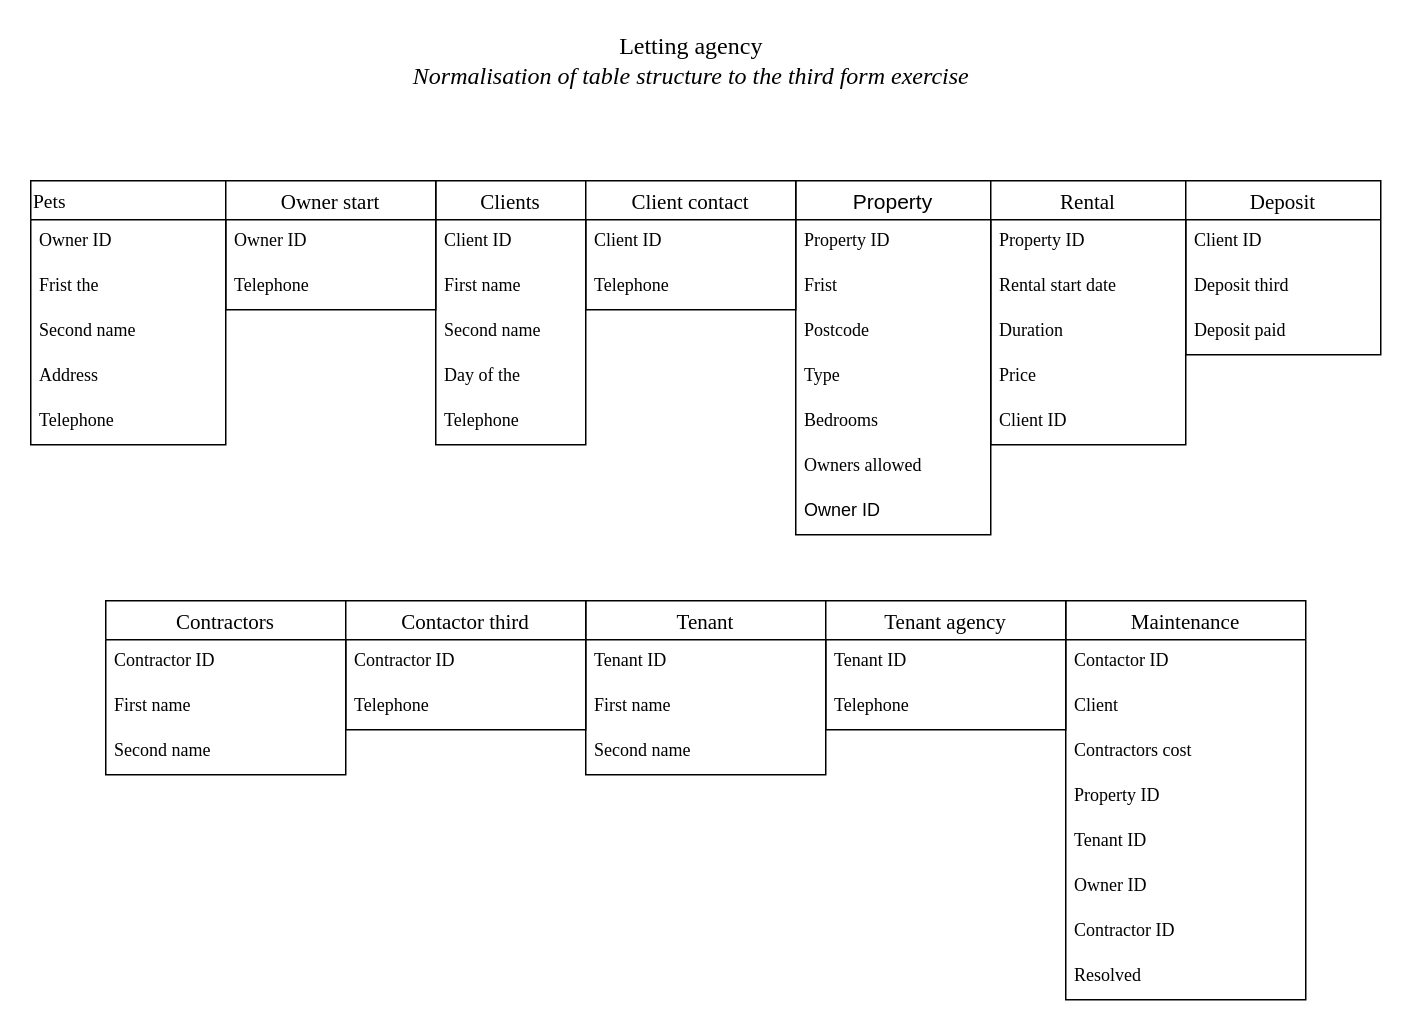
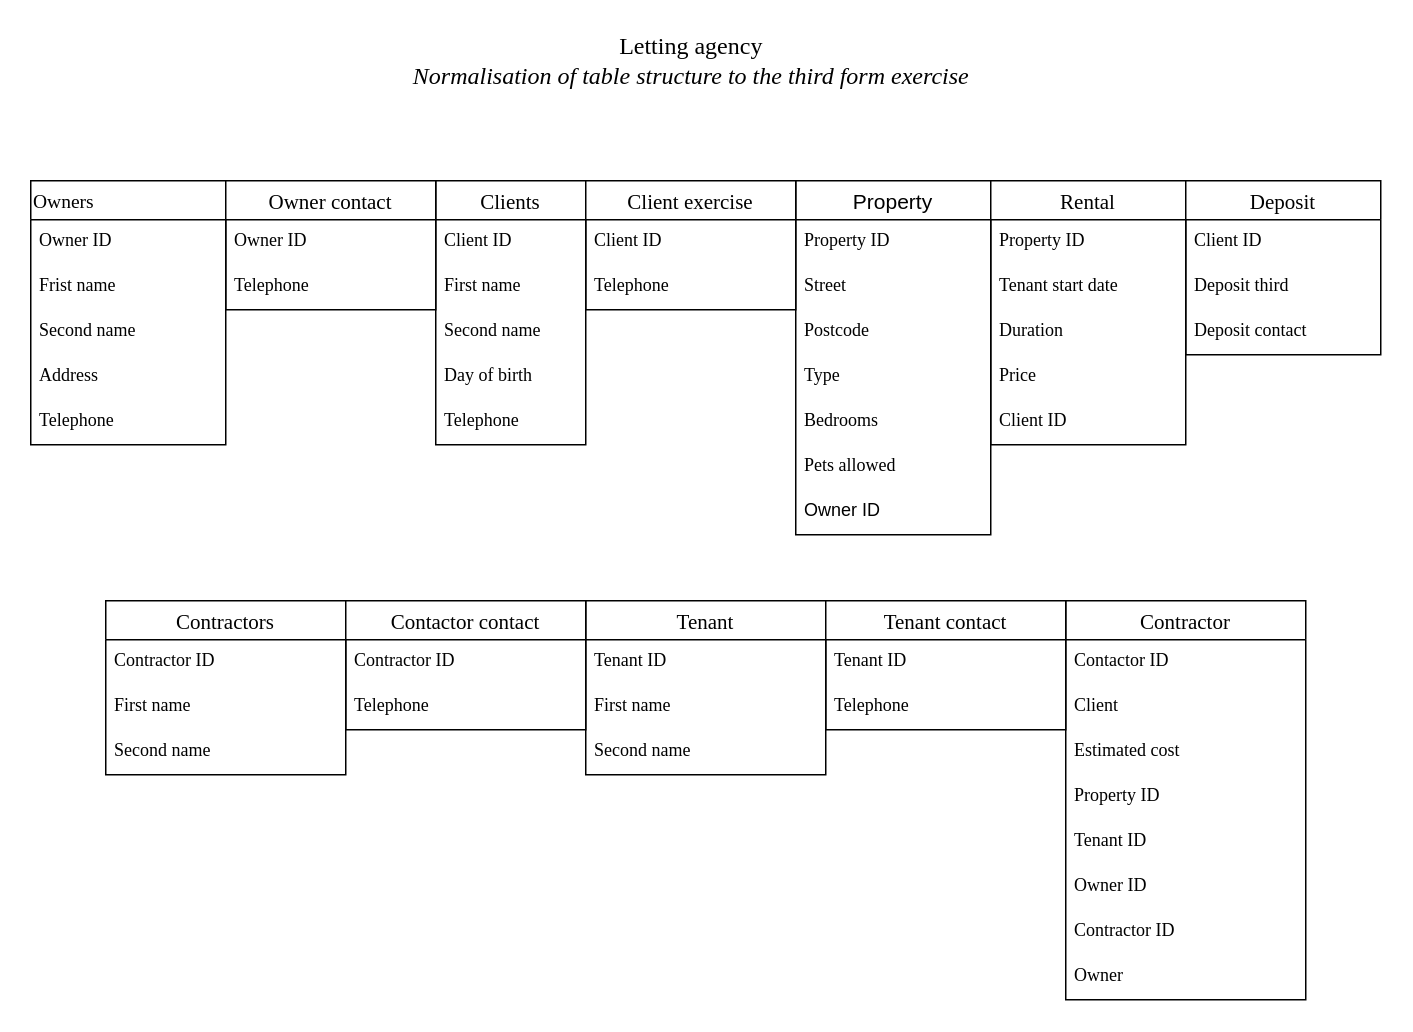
node "Pets": label "Pets" -> "Owners"
node "Owner start": label "Owner start" -> "Owner contact"
node "Client contact": label "Client contact" -> "Client exercise"
node "Frist the": label "Frist the" -> "Frist name"
node "Frist": label "Frist" -> "Street"
node "Rental start date": label "Rental start date" -> "Tenant start date"
node "Deposit paid": label "Deposit paid" -> "Deposit contact"
node "Day of the": label "Day of the" -> "Day of birth"
node "Owners allowed": label "Owners allowed" -> "Pets allowed"
node "Contactor third": label "Contactor third" -> "Contactor contact"
node "Tenant agency": label "Tenant agency" -> "Tenant contact"
node "Maintenance": label "Maintenance" -> "Contractor"
node "Contractors cost": label "Contractors cost" -> "Estimated cost"
node "Resolved": label "Resolved" -> "Owner"
